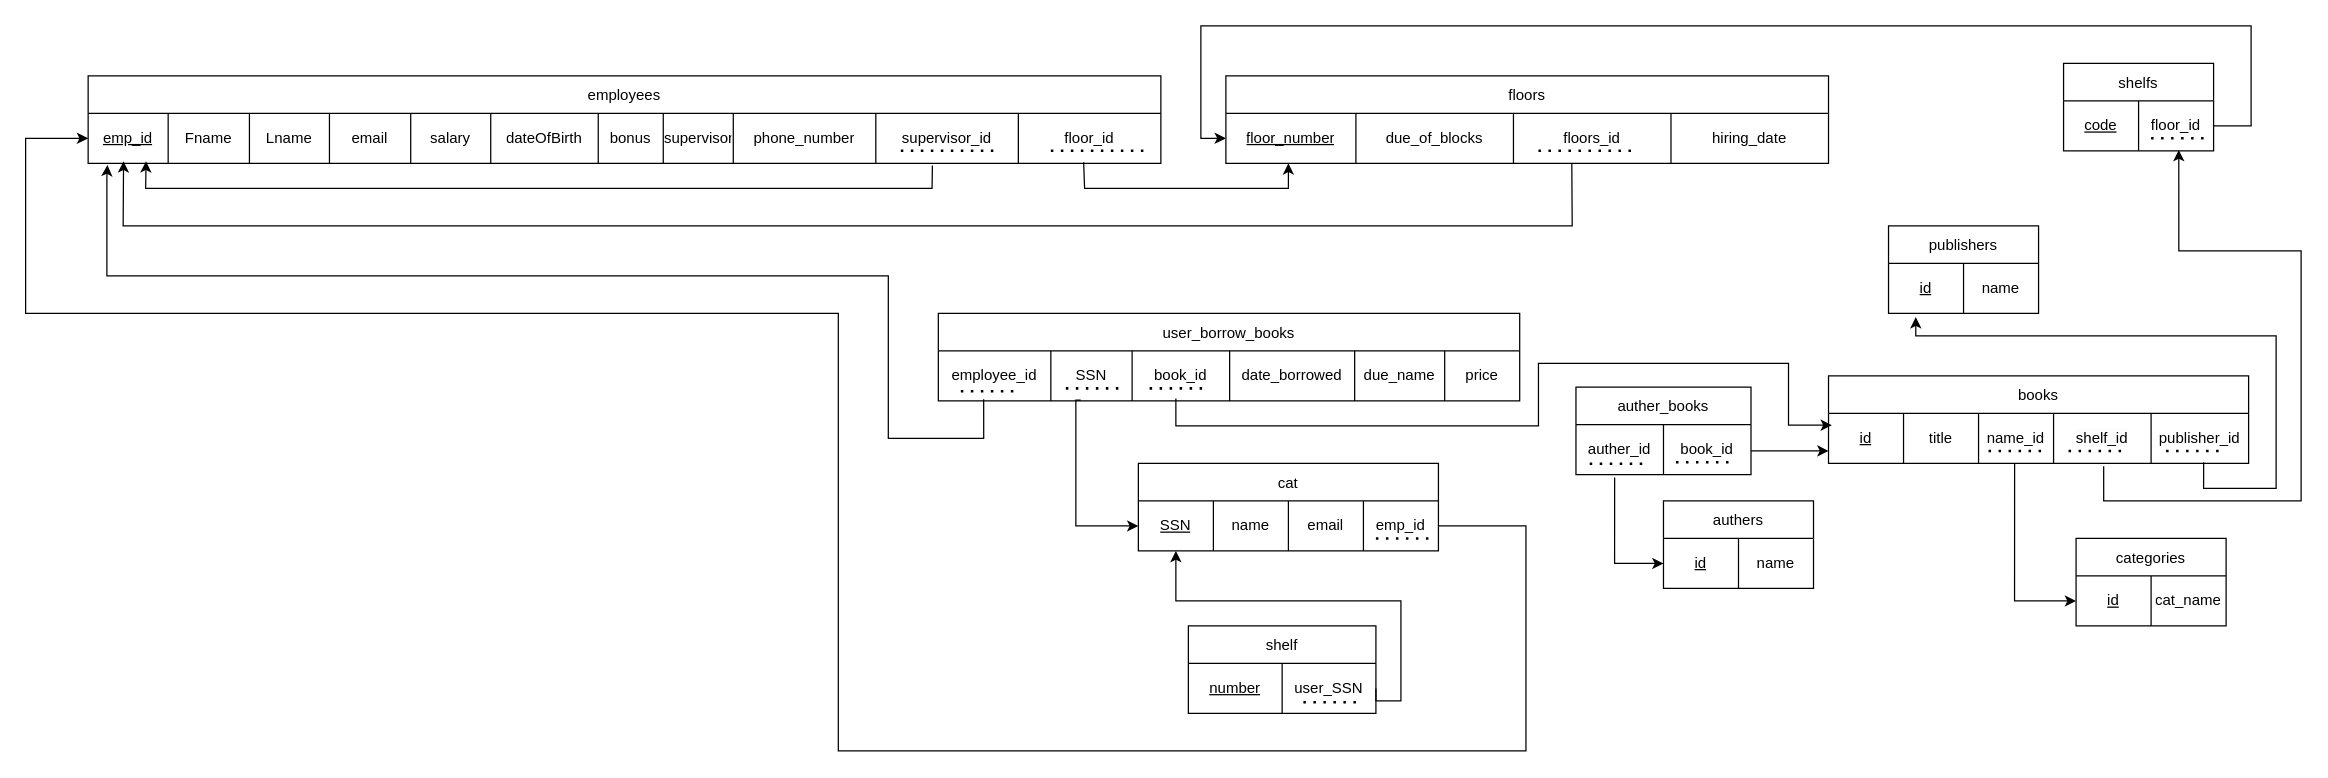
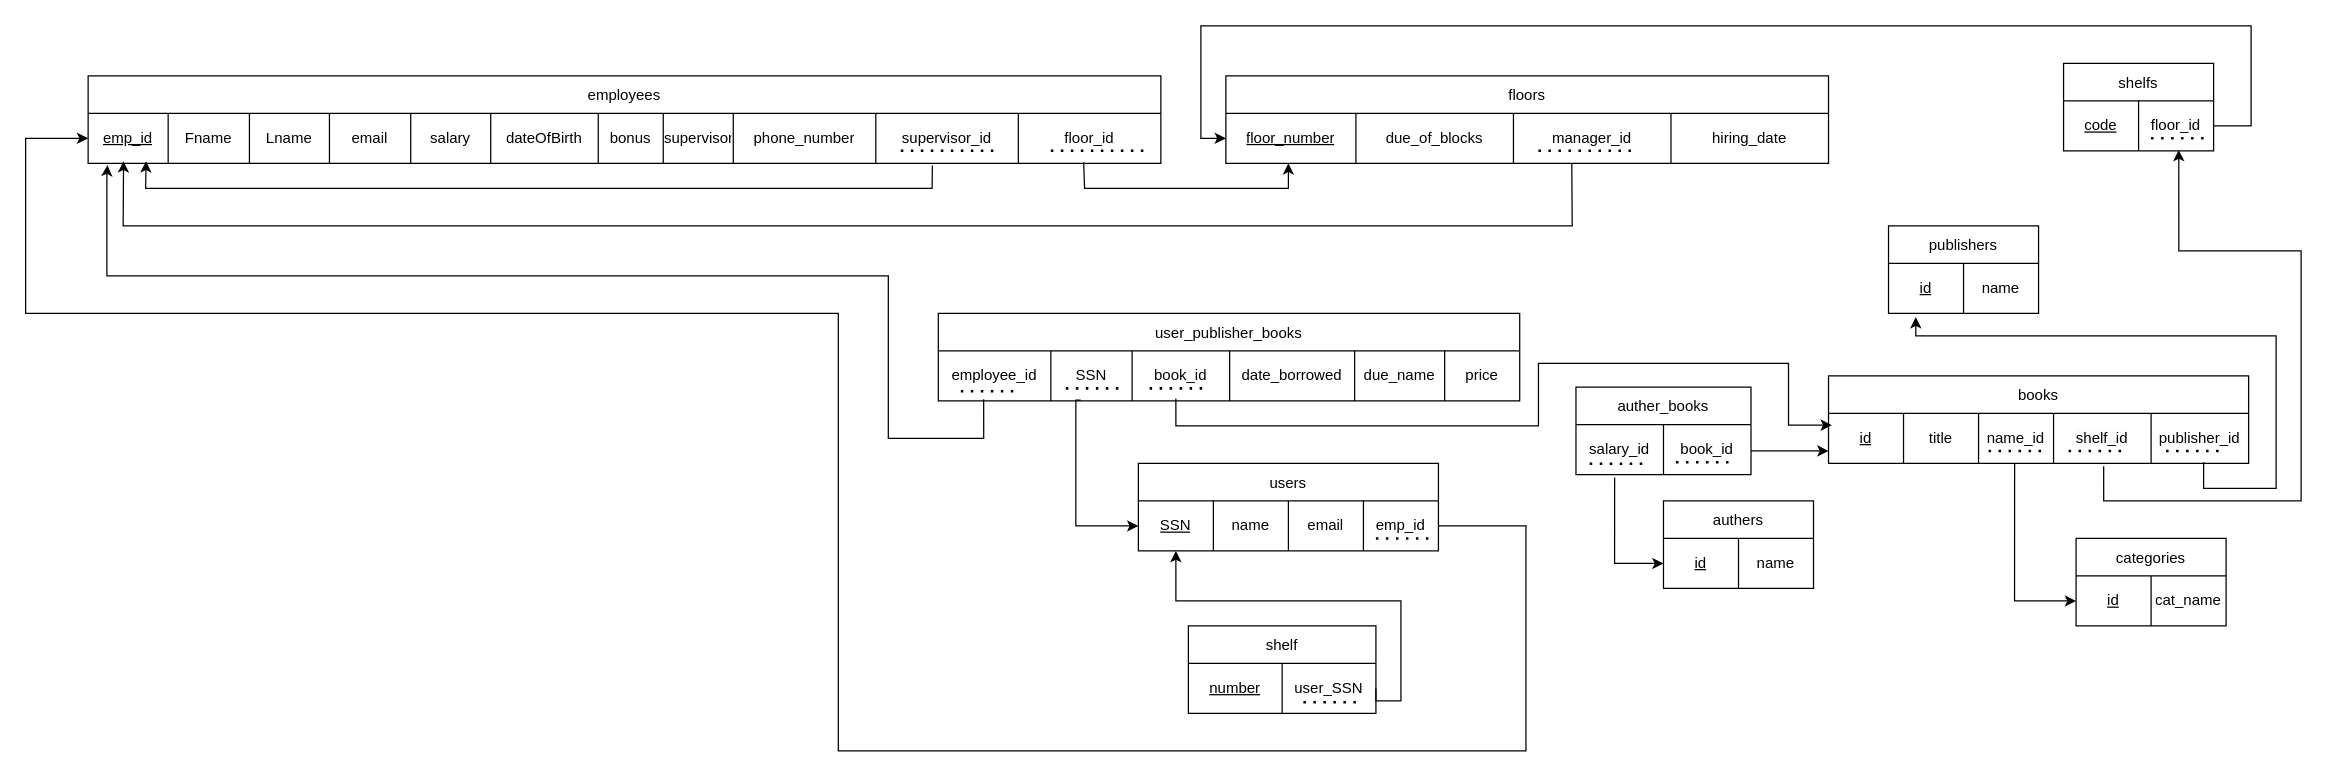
node "floors_id": label "floors_id" -> "manager_id"
node "user_borrow_books": label "user_borrow_books" -> "user_publisher_books"
node "auther_id": label "auther_id" -> "salary_id"
node "cat": label "cat" -> "users"
